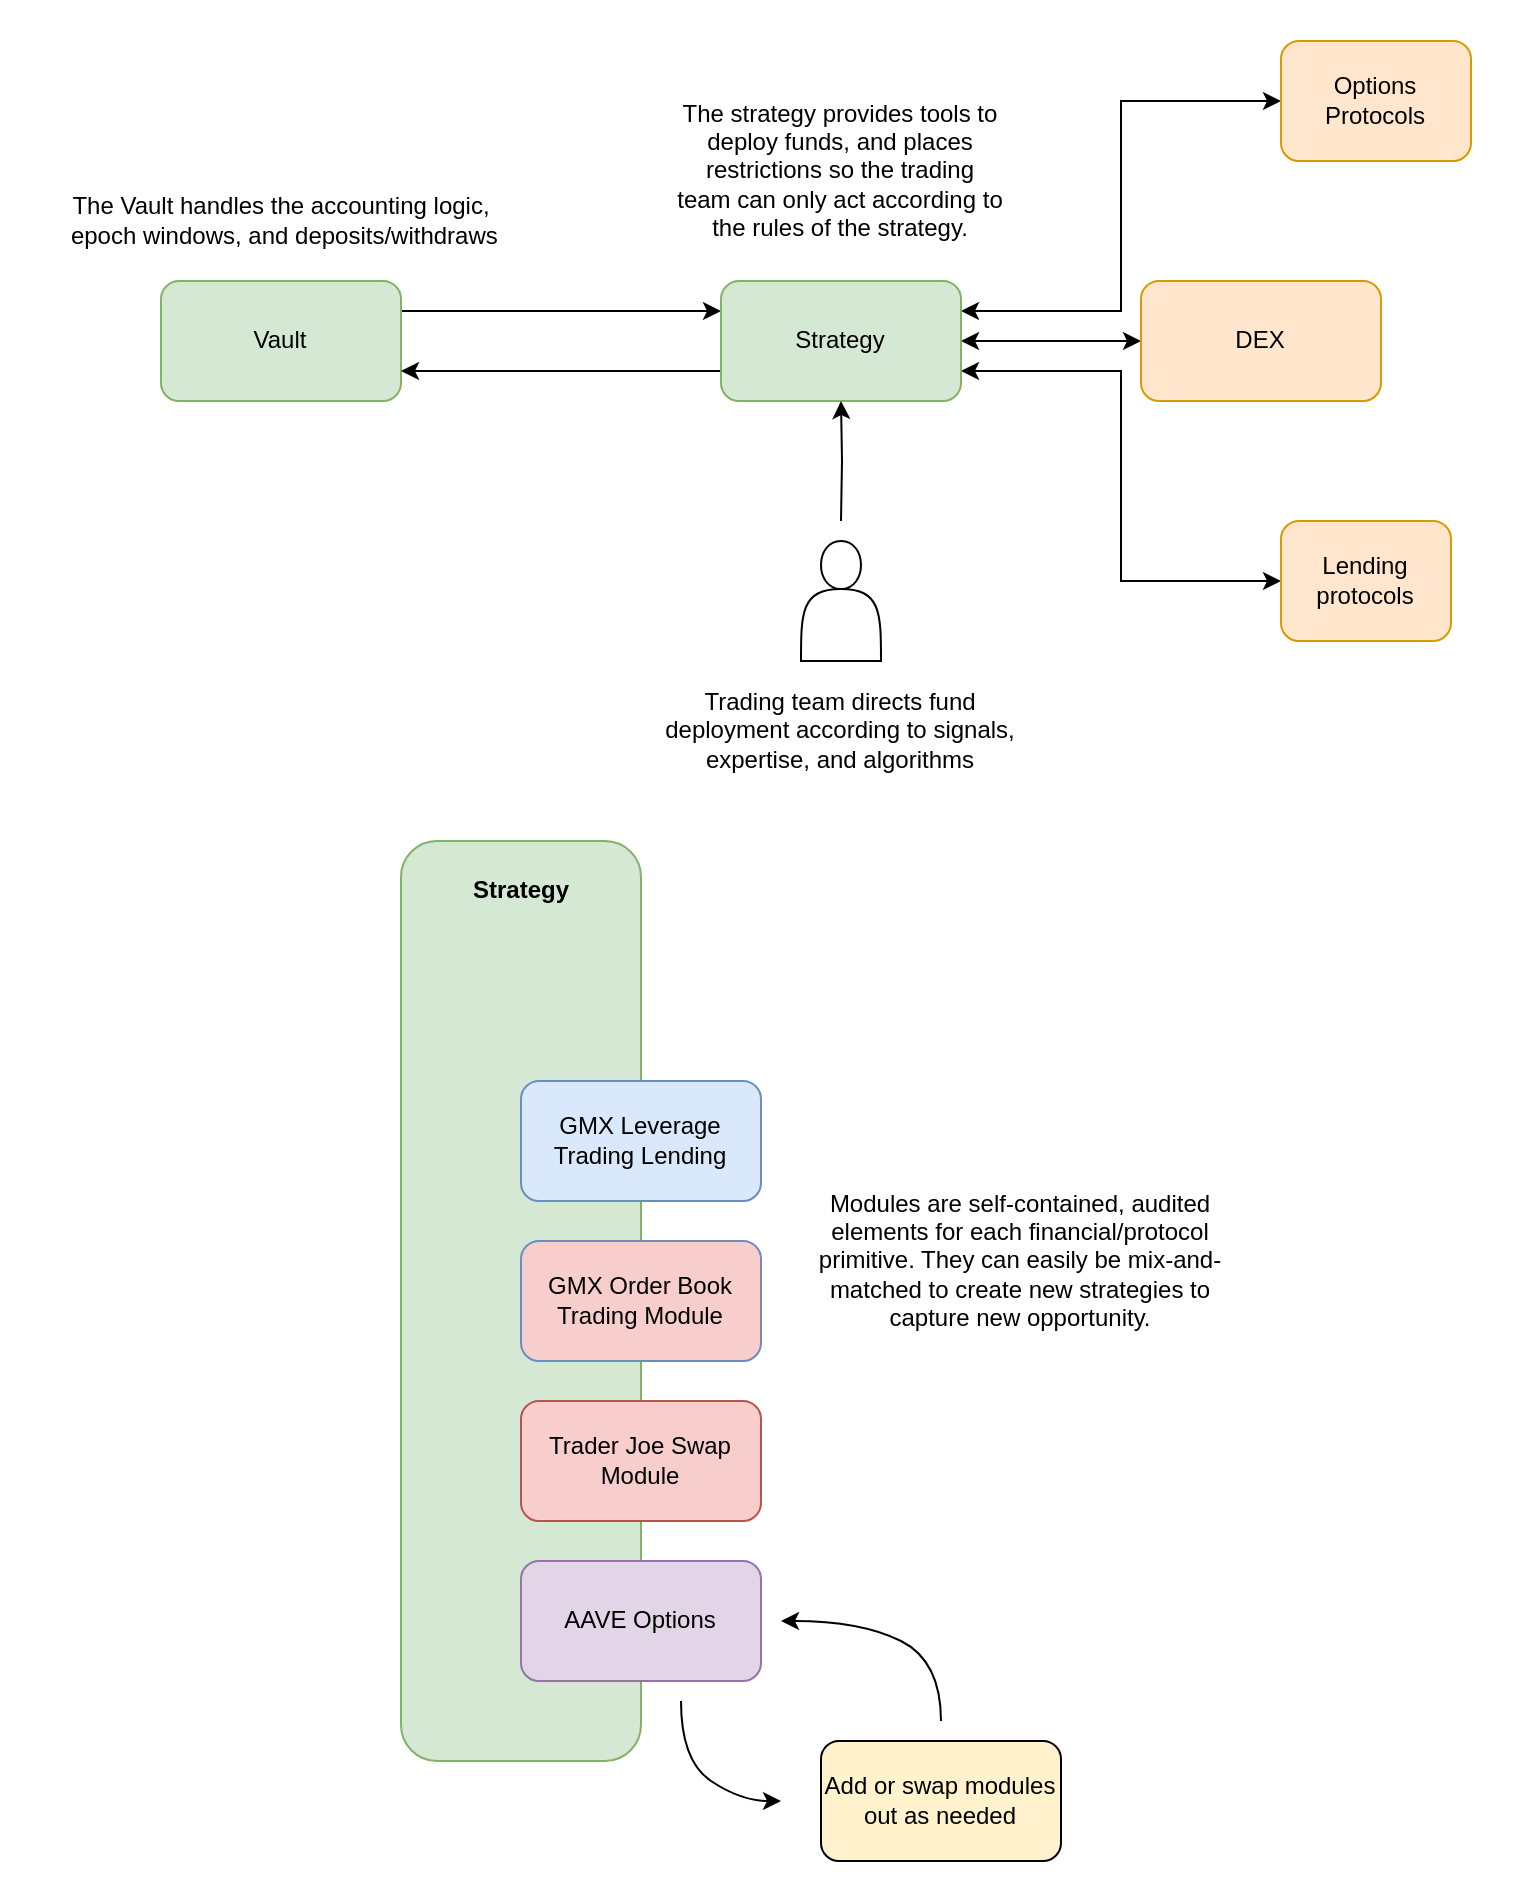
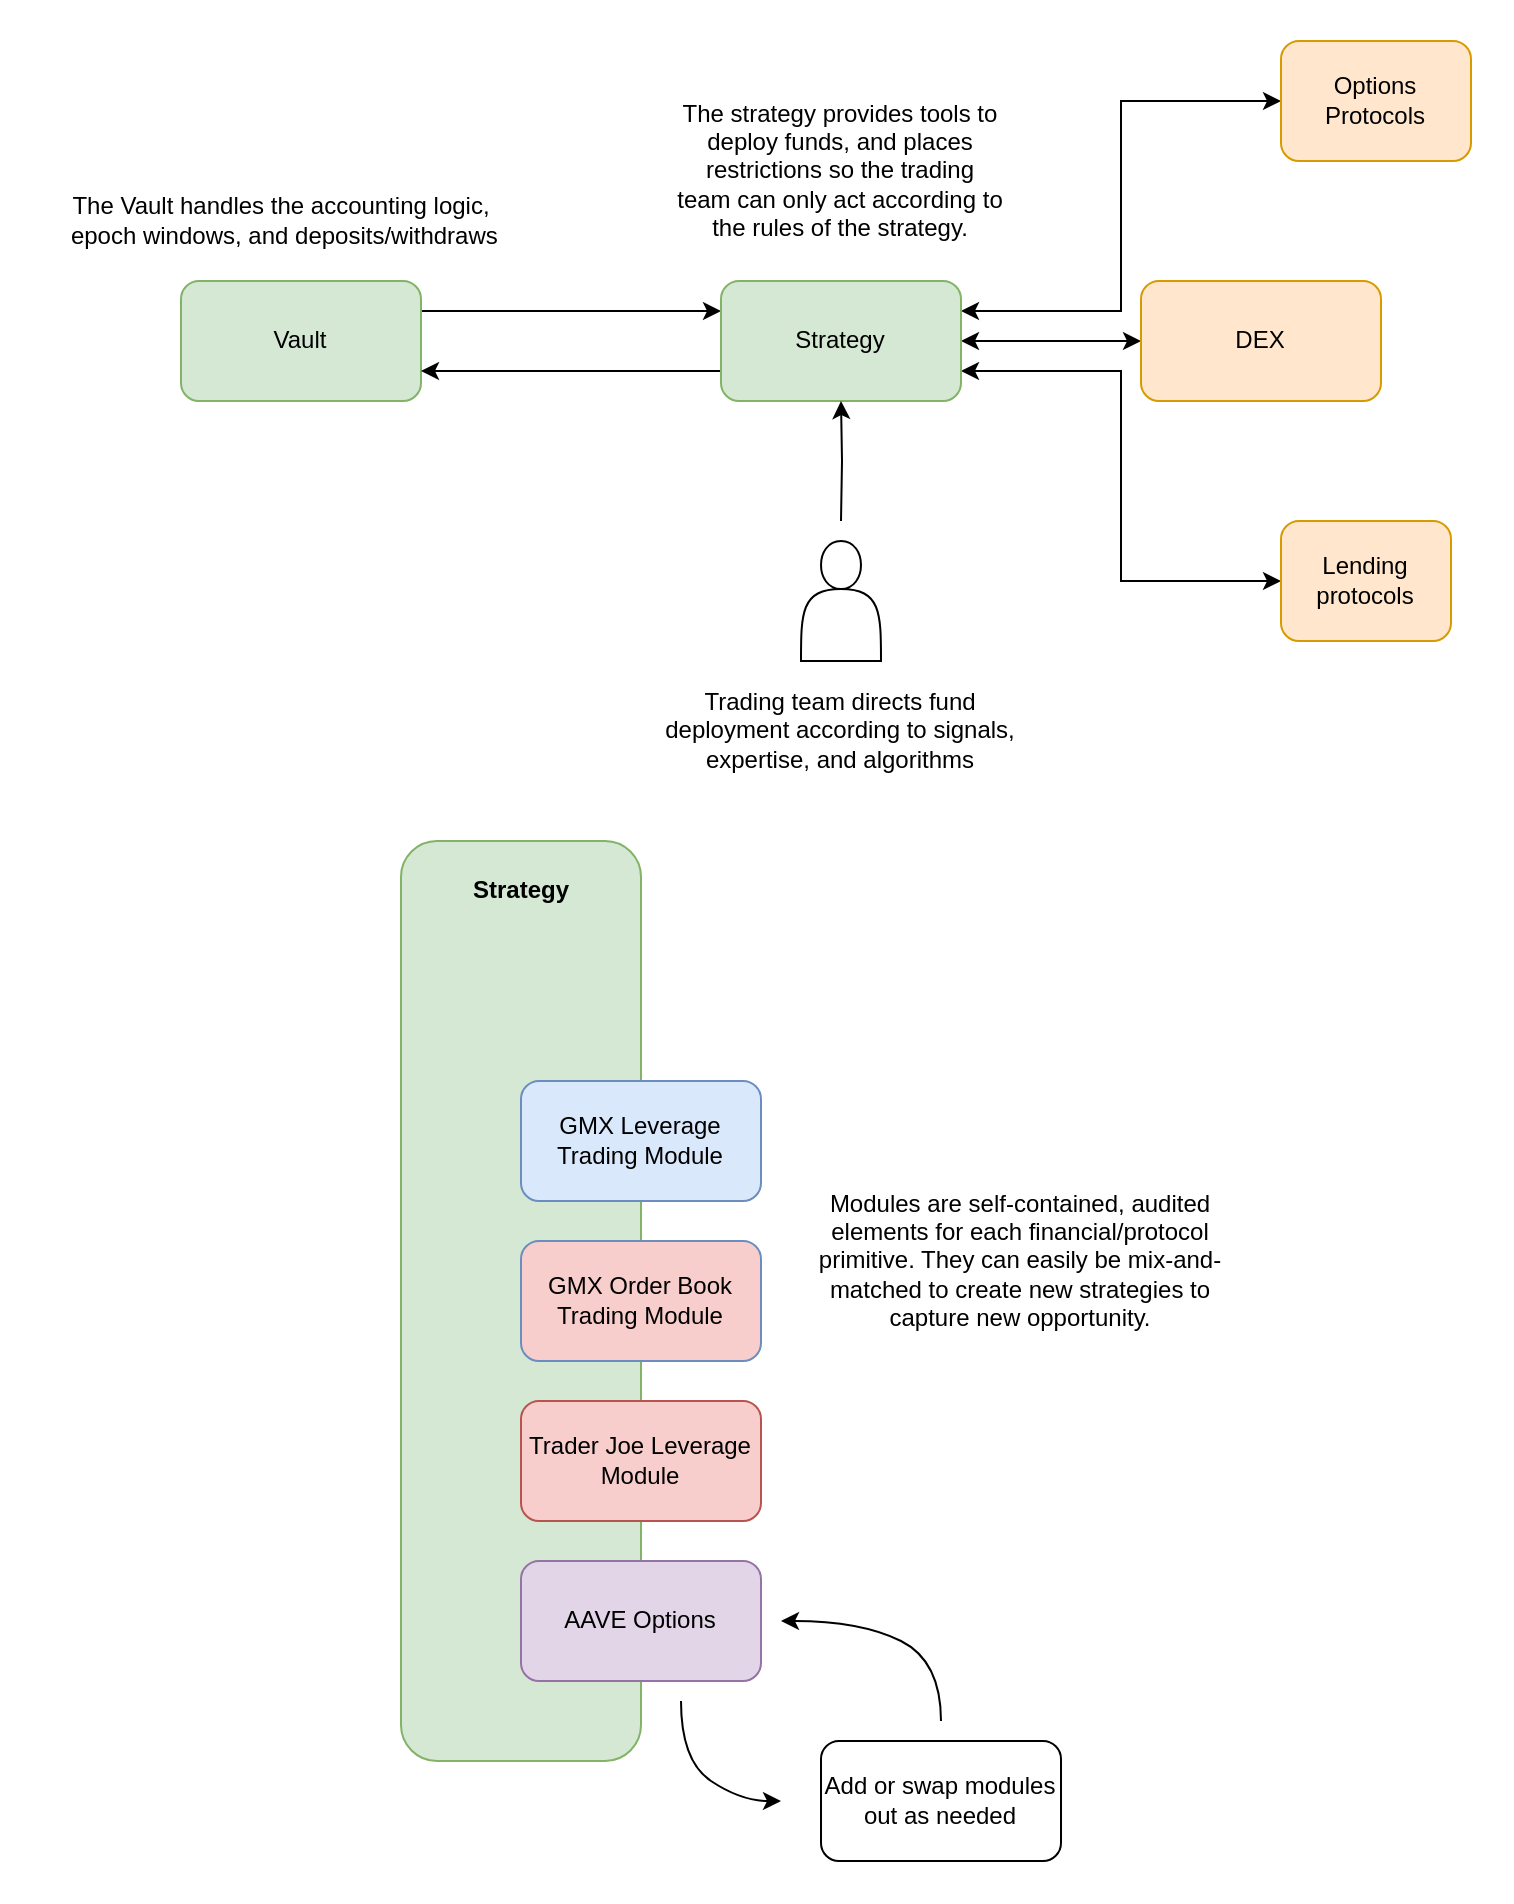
node "Vault": moved (281, 341) -> (301, 341)
node "GMX Leverage Trading Lending": label "GMX Leverage Trading Lending" -> "GMX Leverage Trading Module"
node "Trader Joe Swap Module": label "Trader Joe Swap Module" -> "Trader Joe Leverage Module"
node "Add or swap modules out as needed": fillcolor #fff2cc -> #ffffff
